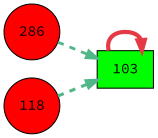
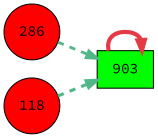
node "103": label "103" -> "903"
